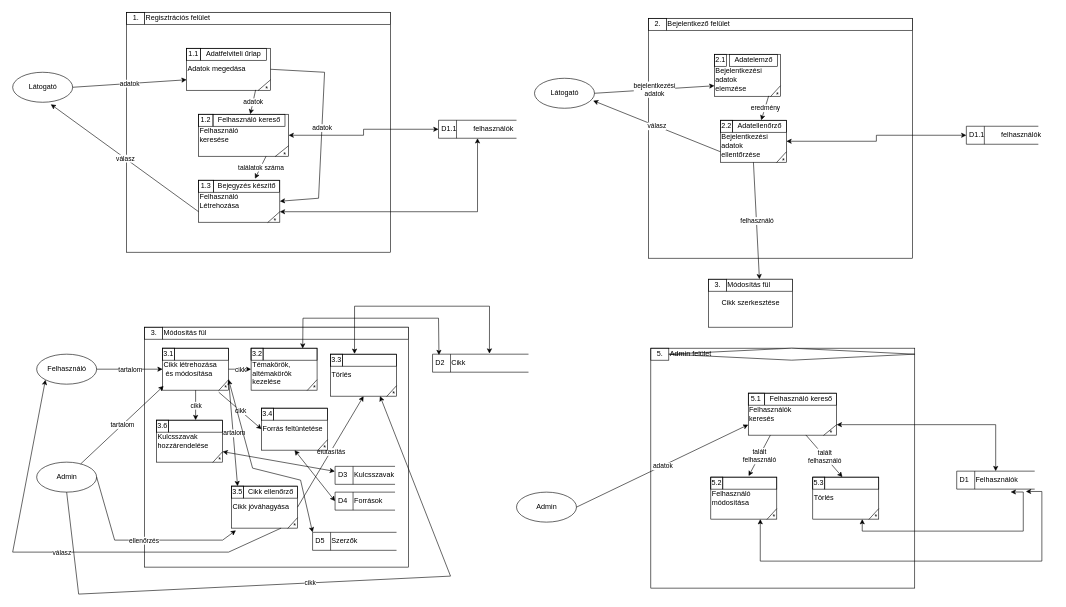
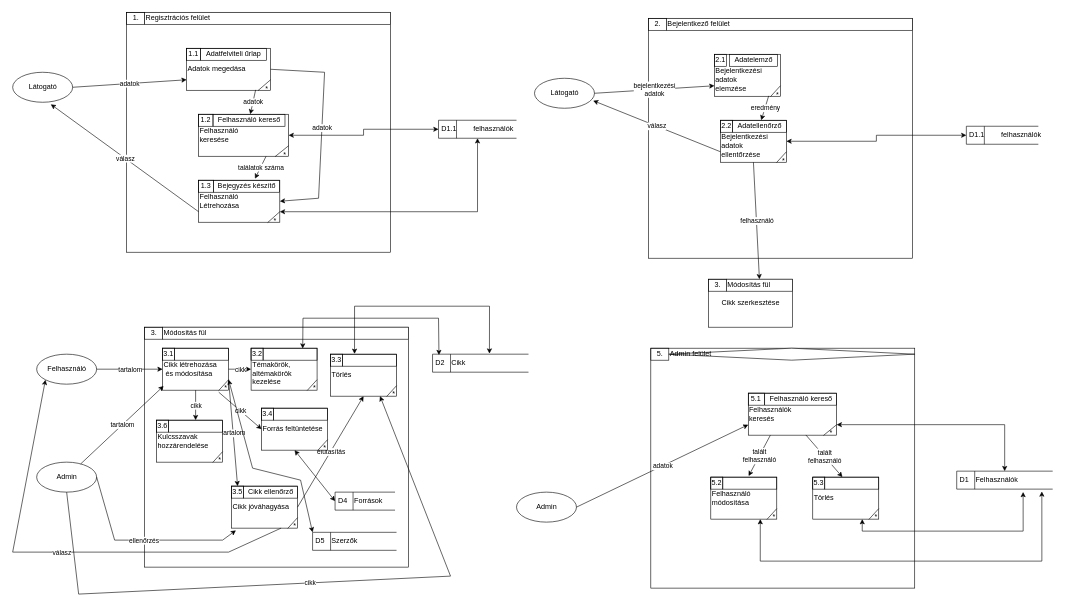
edge "Kulcsszavak hozzárendelése" -- "D3 Kulcsszavak": removed
node "D3 Kulcsszavak": removed
node "D1 Felhasználók": size 78x18 -> 96x18
